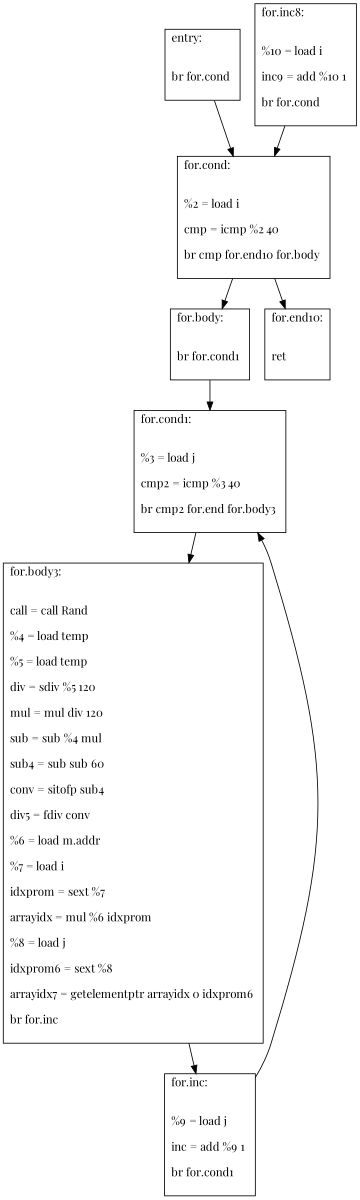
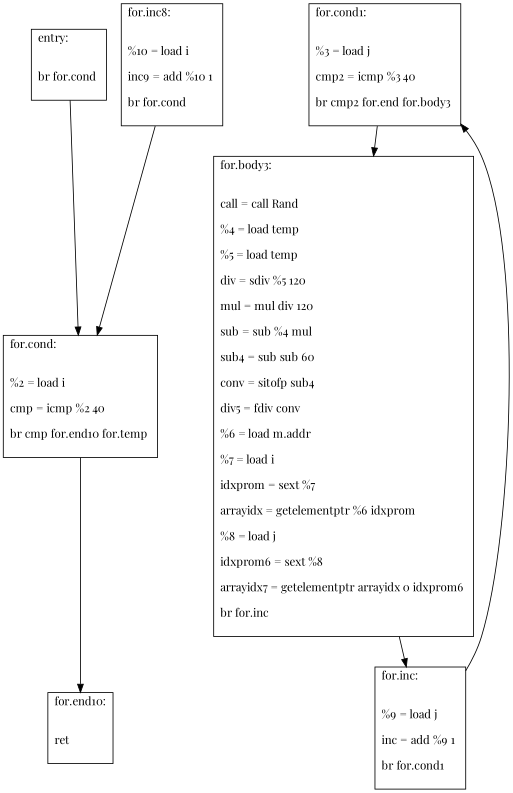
node "for.cond:": text "br cmp for.end10 for.body" -> "br cmp for.end10 for.temp"
node "for.body:": removed
node "for.body3:": text "arrayidx = mul %6 idxprom" -> "arrayidx = getelementptr %6 idxprom"
